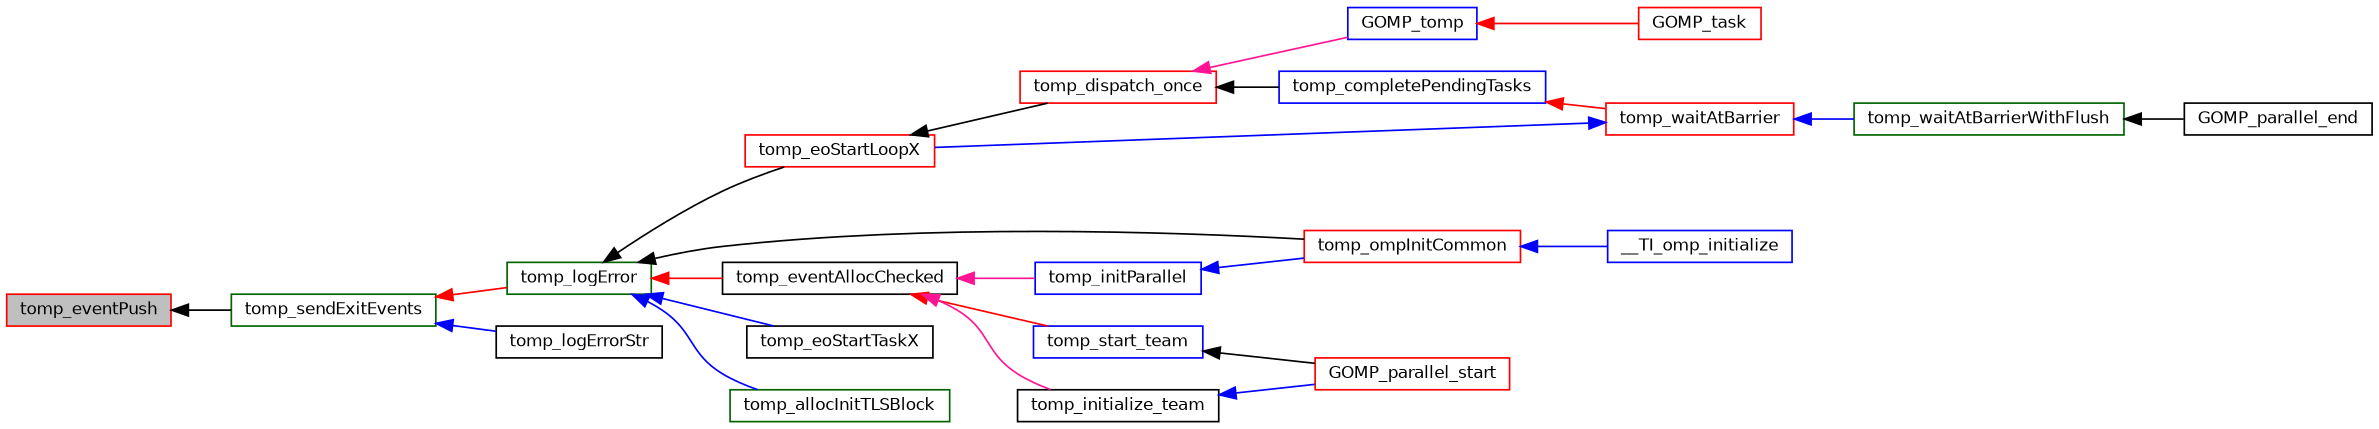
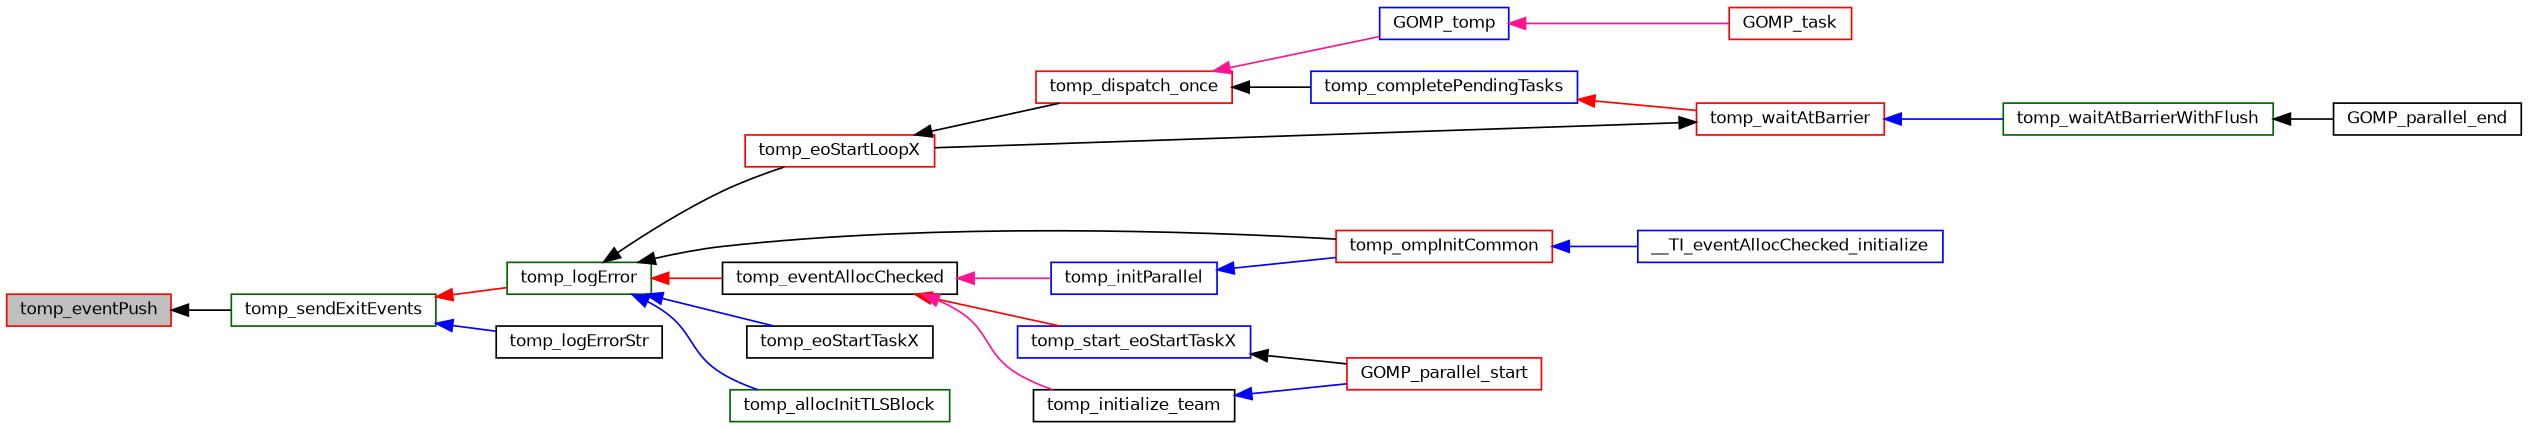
edge "GOMP_task" -> "GOMP_tomp": color red -> deeppink
edge "tomp_eoStartLoopX" -> "tomp_waitAtBarrier": color blue -> black
node "__TI_omp_initialize": label "__TI_omp_initialize" -> "__TI_eventAllocChecked_initialize"
node "tomp_start_team": label "tomp_start_team" -> "tomp_start_eoStartTaskX"
